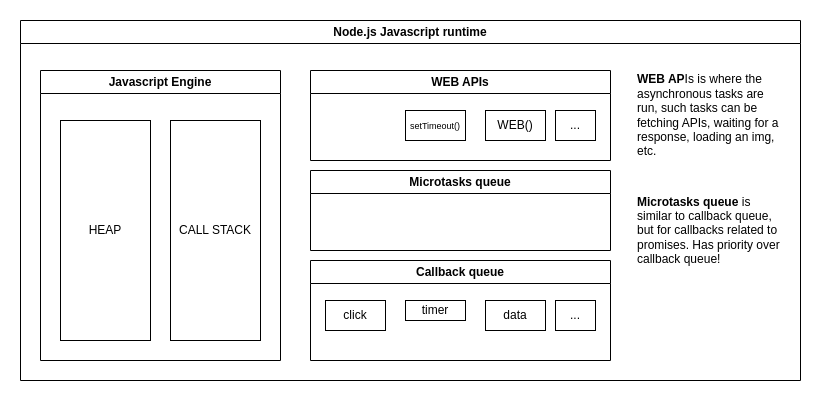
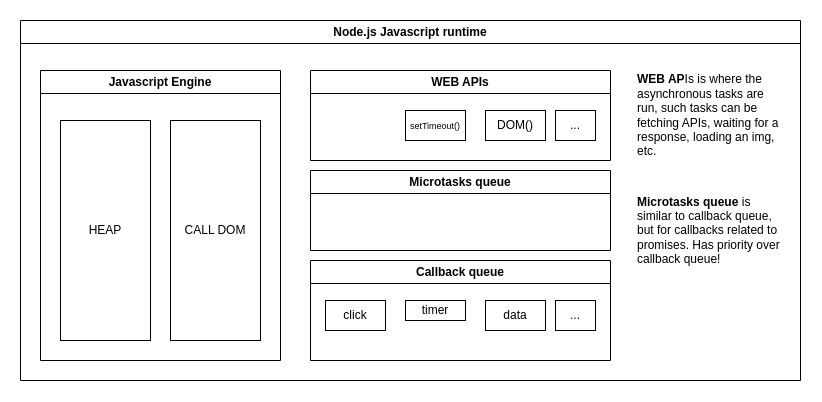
node "WEB()": label "WEB()" -> "DOM()"
node "CALL STACK": label "CALL STACK" -> "CALL DOM"
